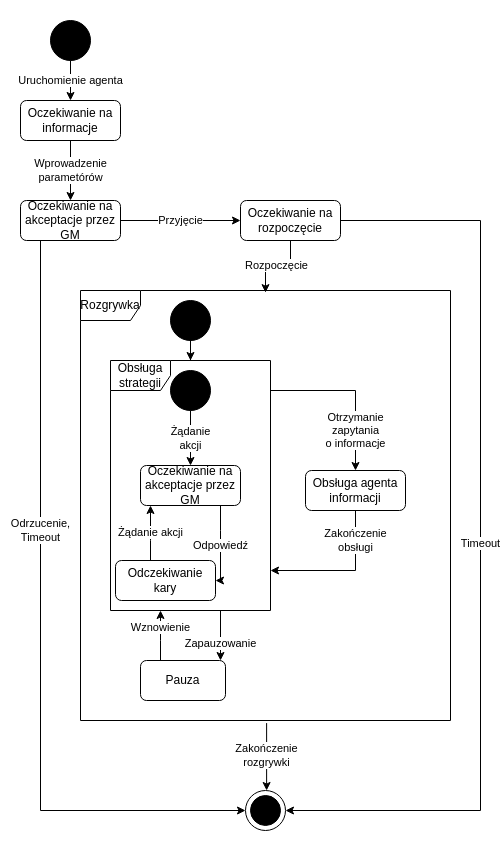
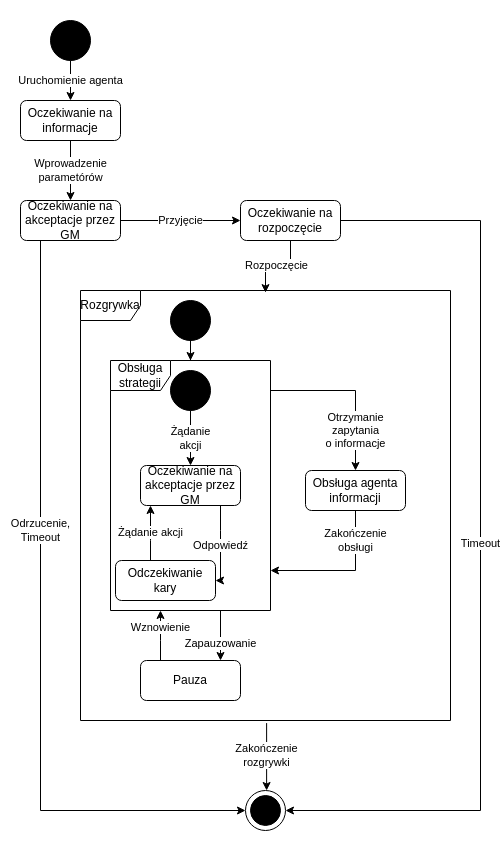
node "Pauza": size 85x40 -> 100x40
